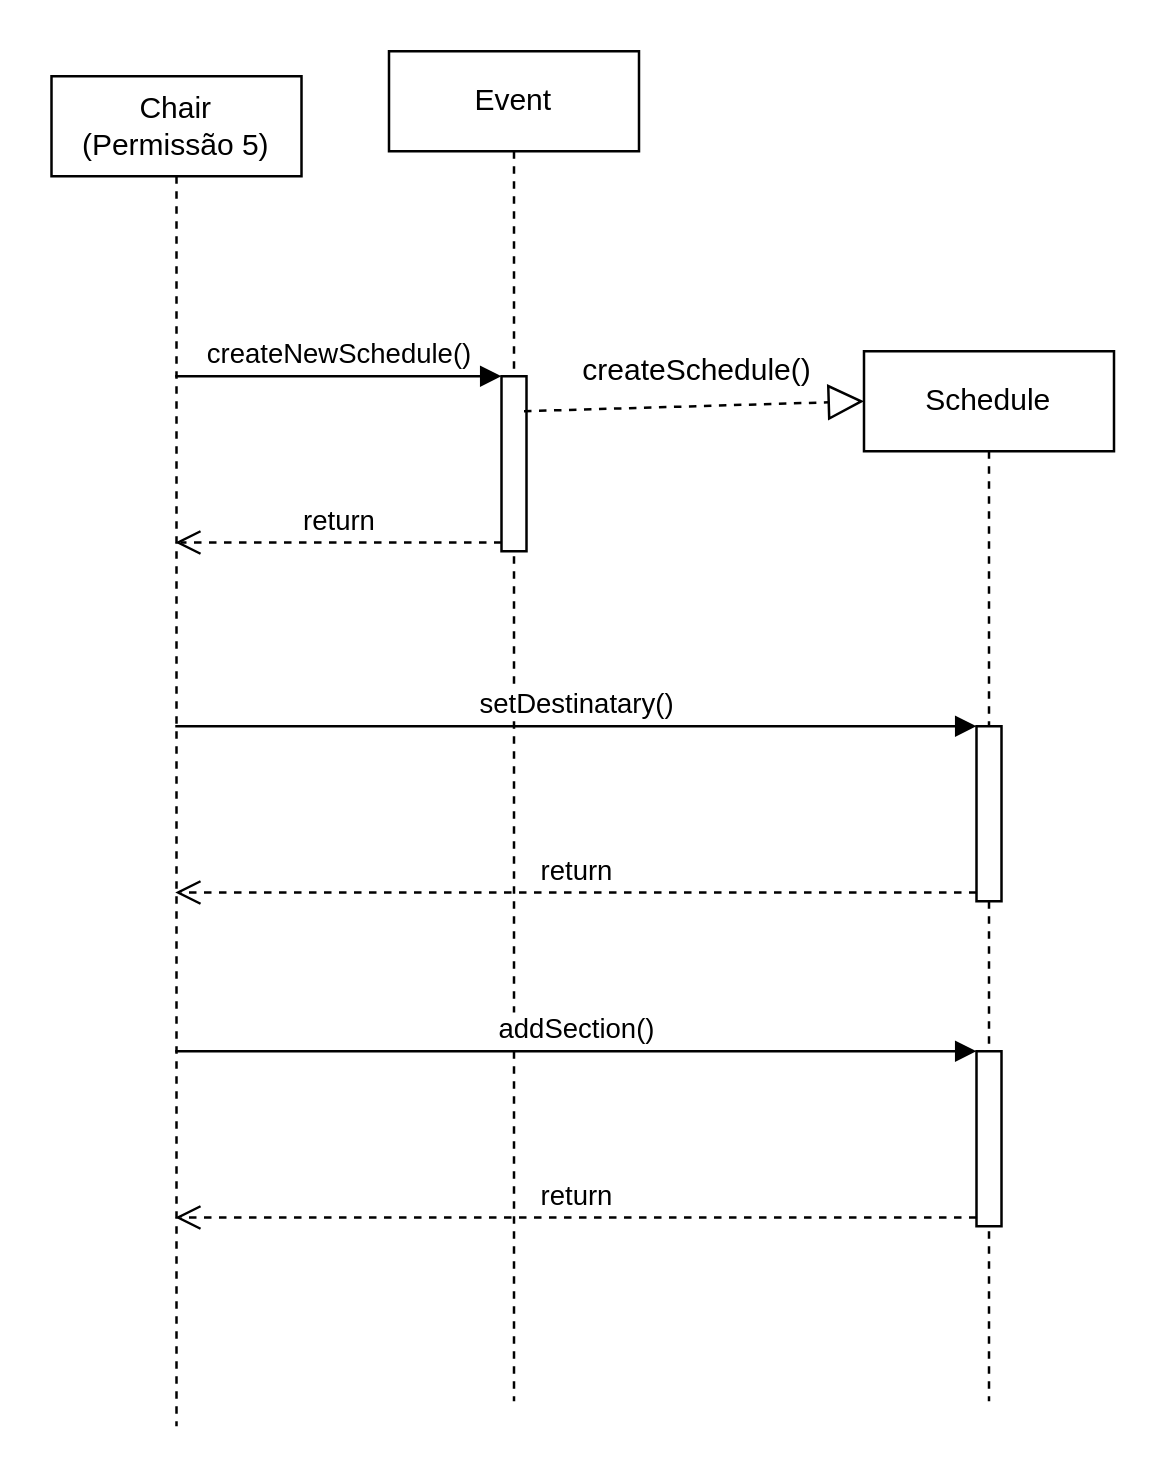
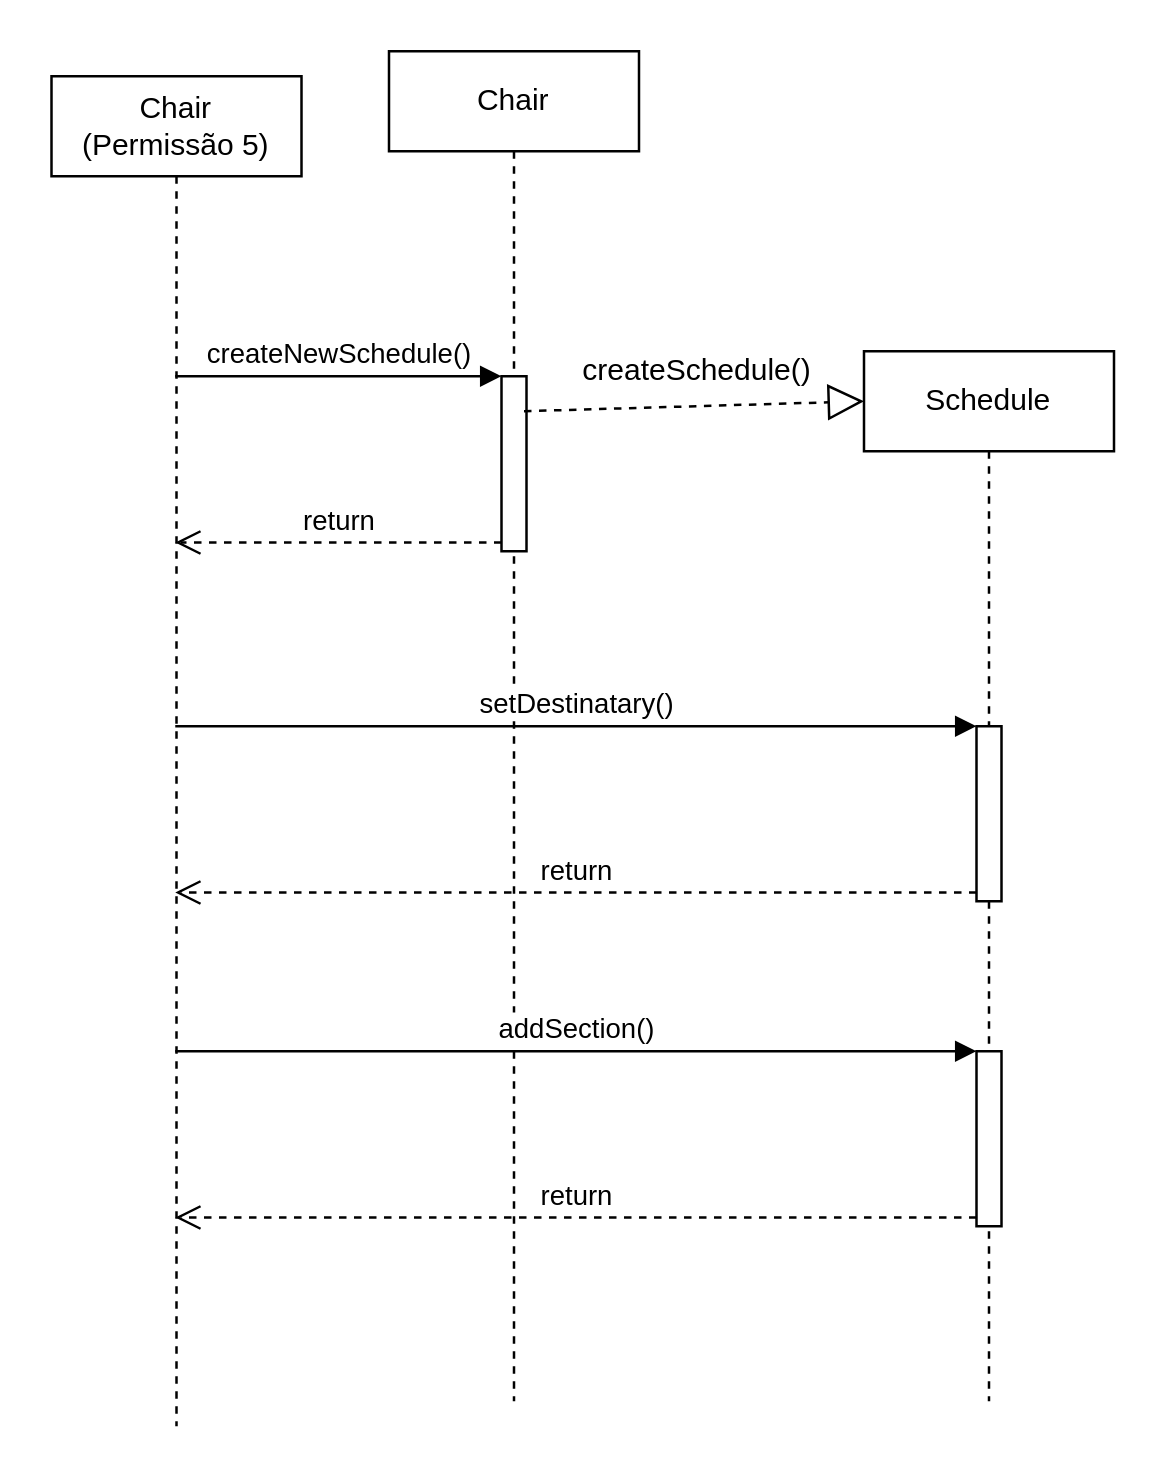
node "Event": label "Event" -> "Chair"
